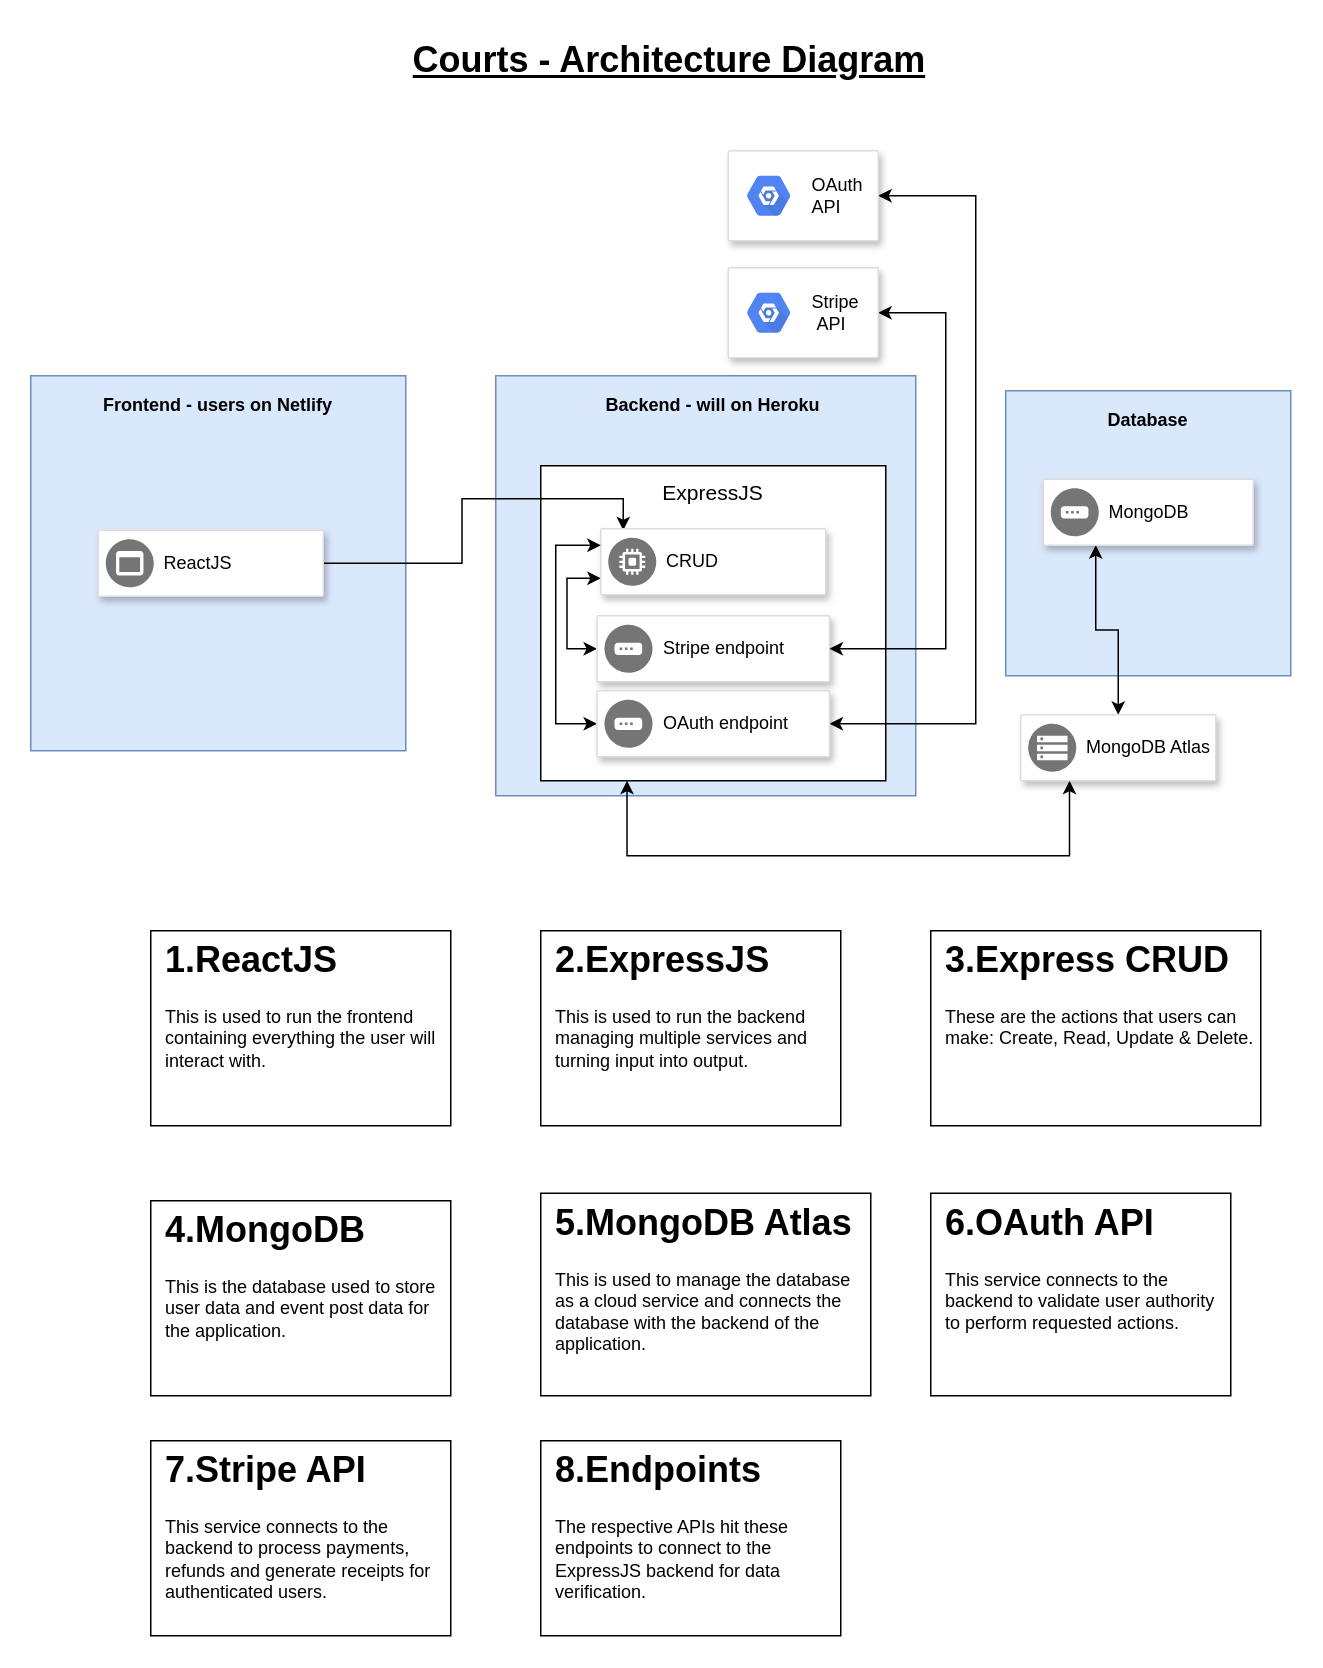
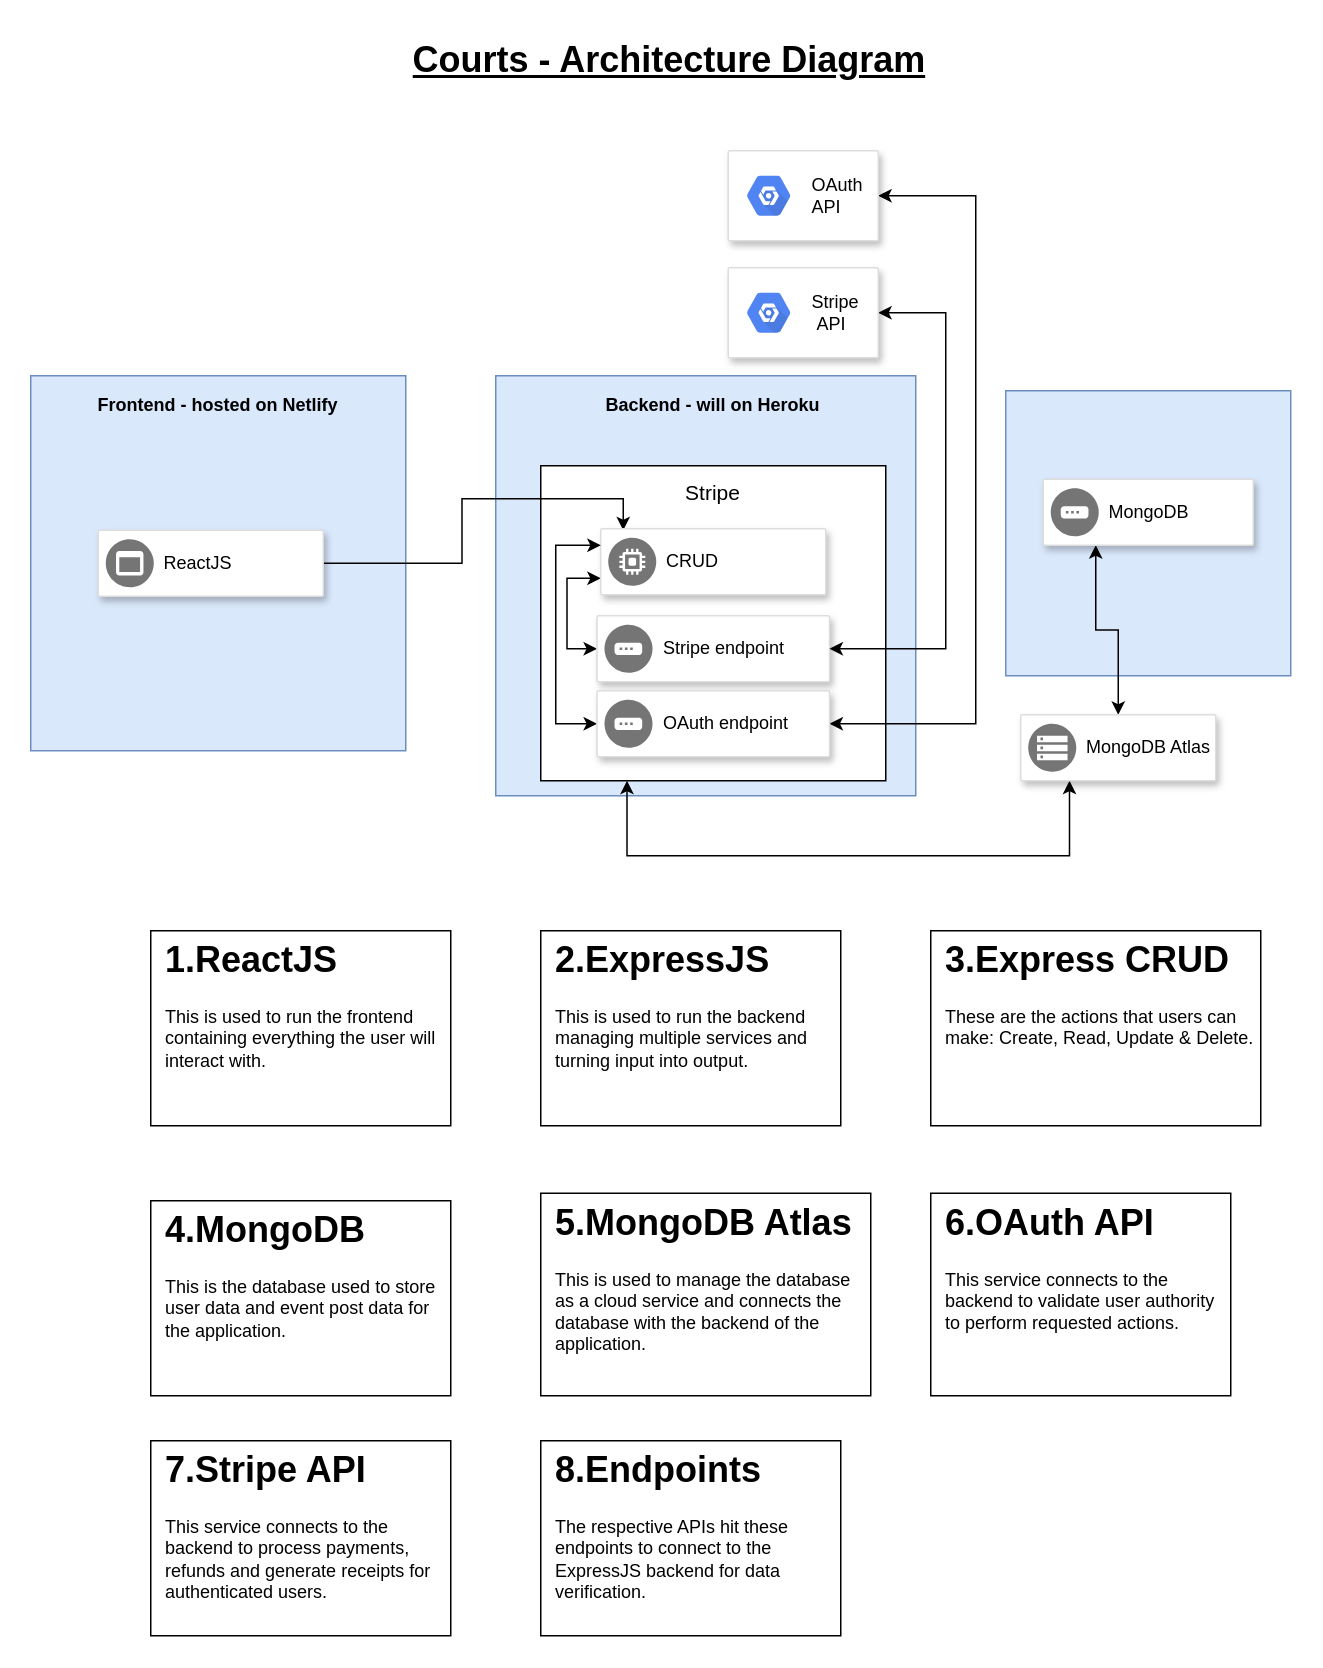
node "Frontend - users on Netlify": label "Frontend - users on Netlify" -> "Frontend - hosted on Netlify"
node "Database": removed
node "ExpressJS": label "ExpressJS" -> "Stripe"
